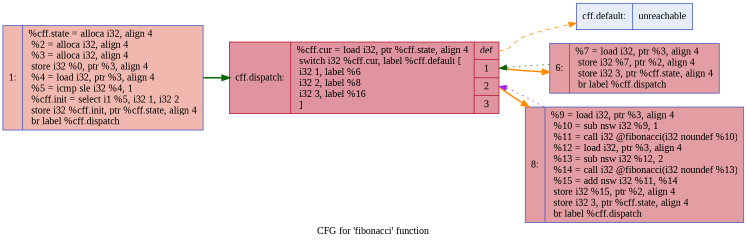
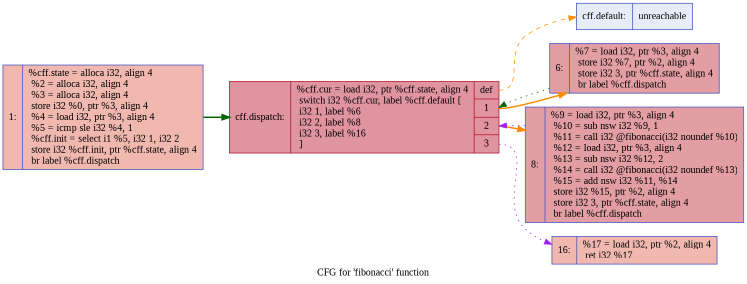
node "16:": added
